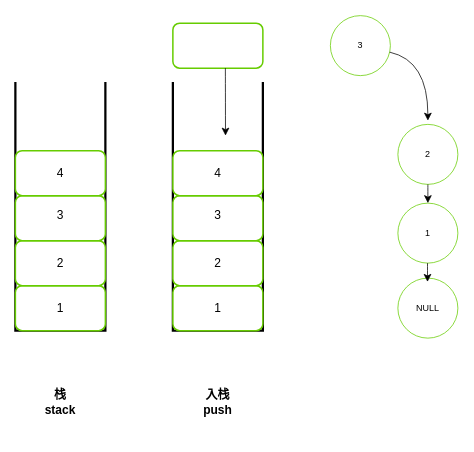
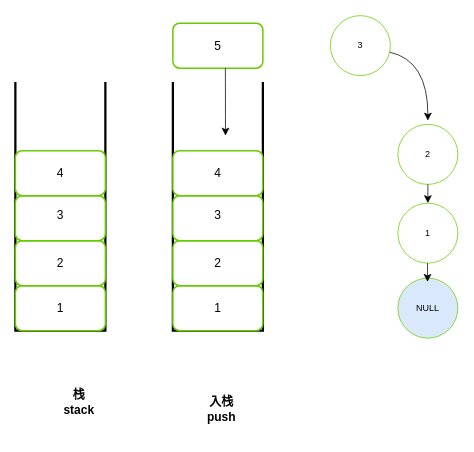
node "5": added
node "NULL": fillcolor #ffffff -> #dae8fc
node "栈 stack": moved (60, 402) -> (79, 402)
node "入栈push": moved (218, 402) -> (222, 409)
